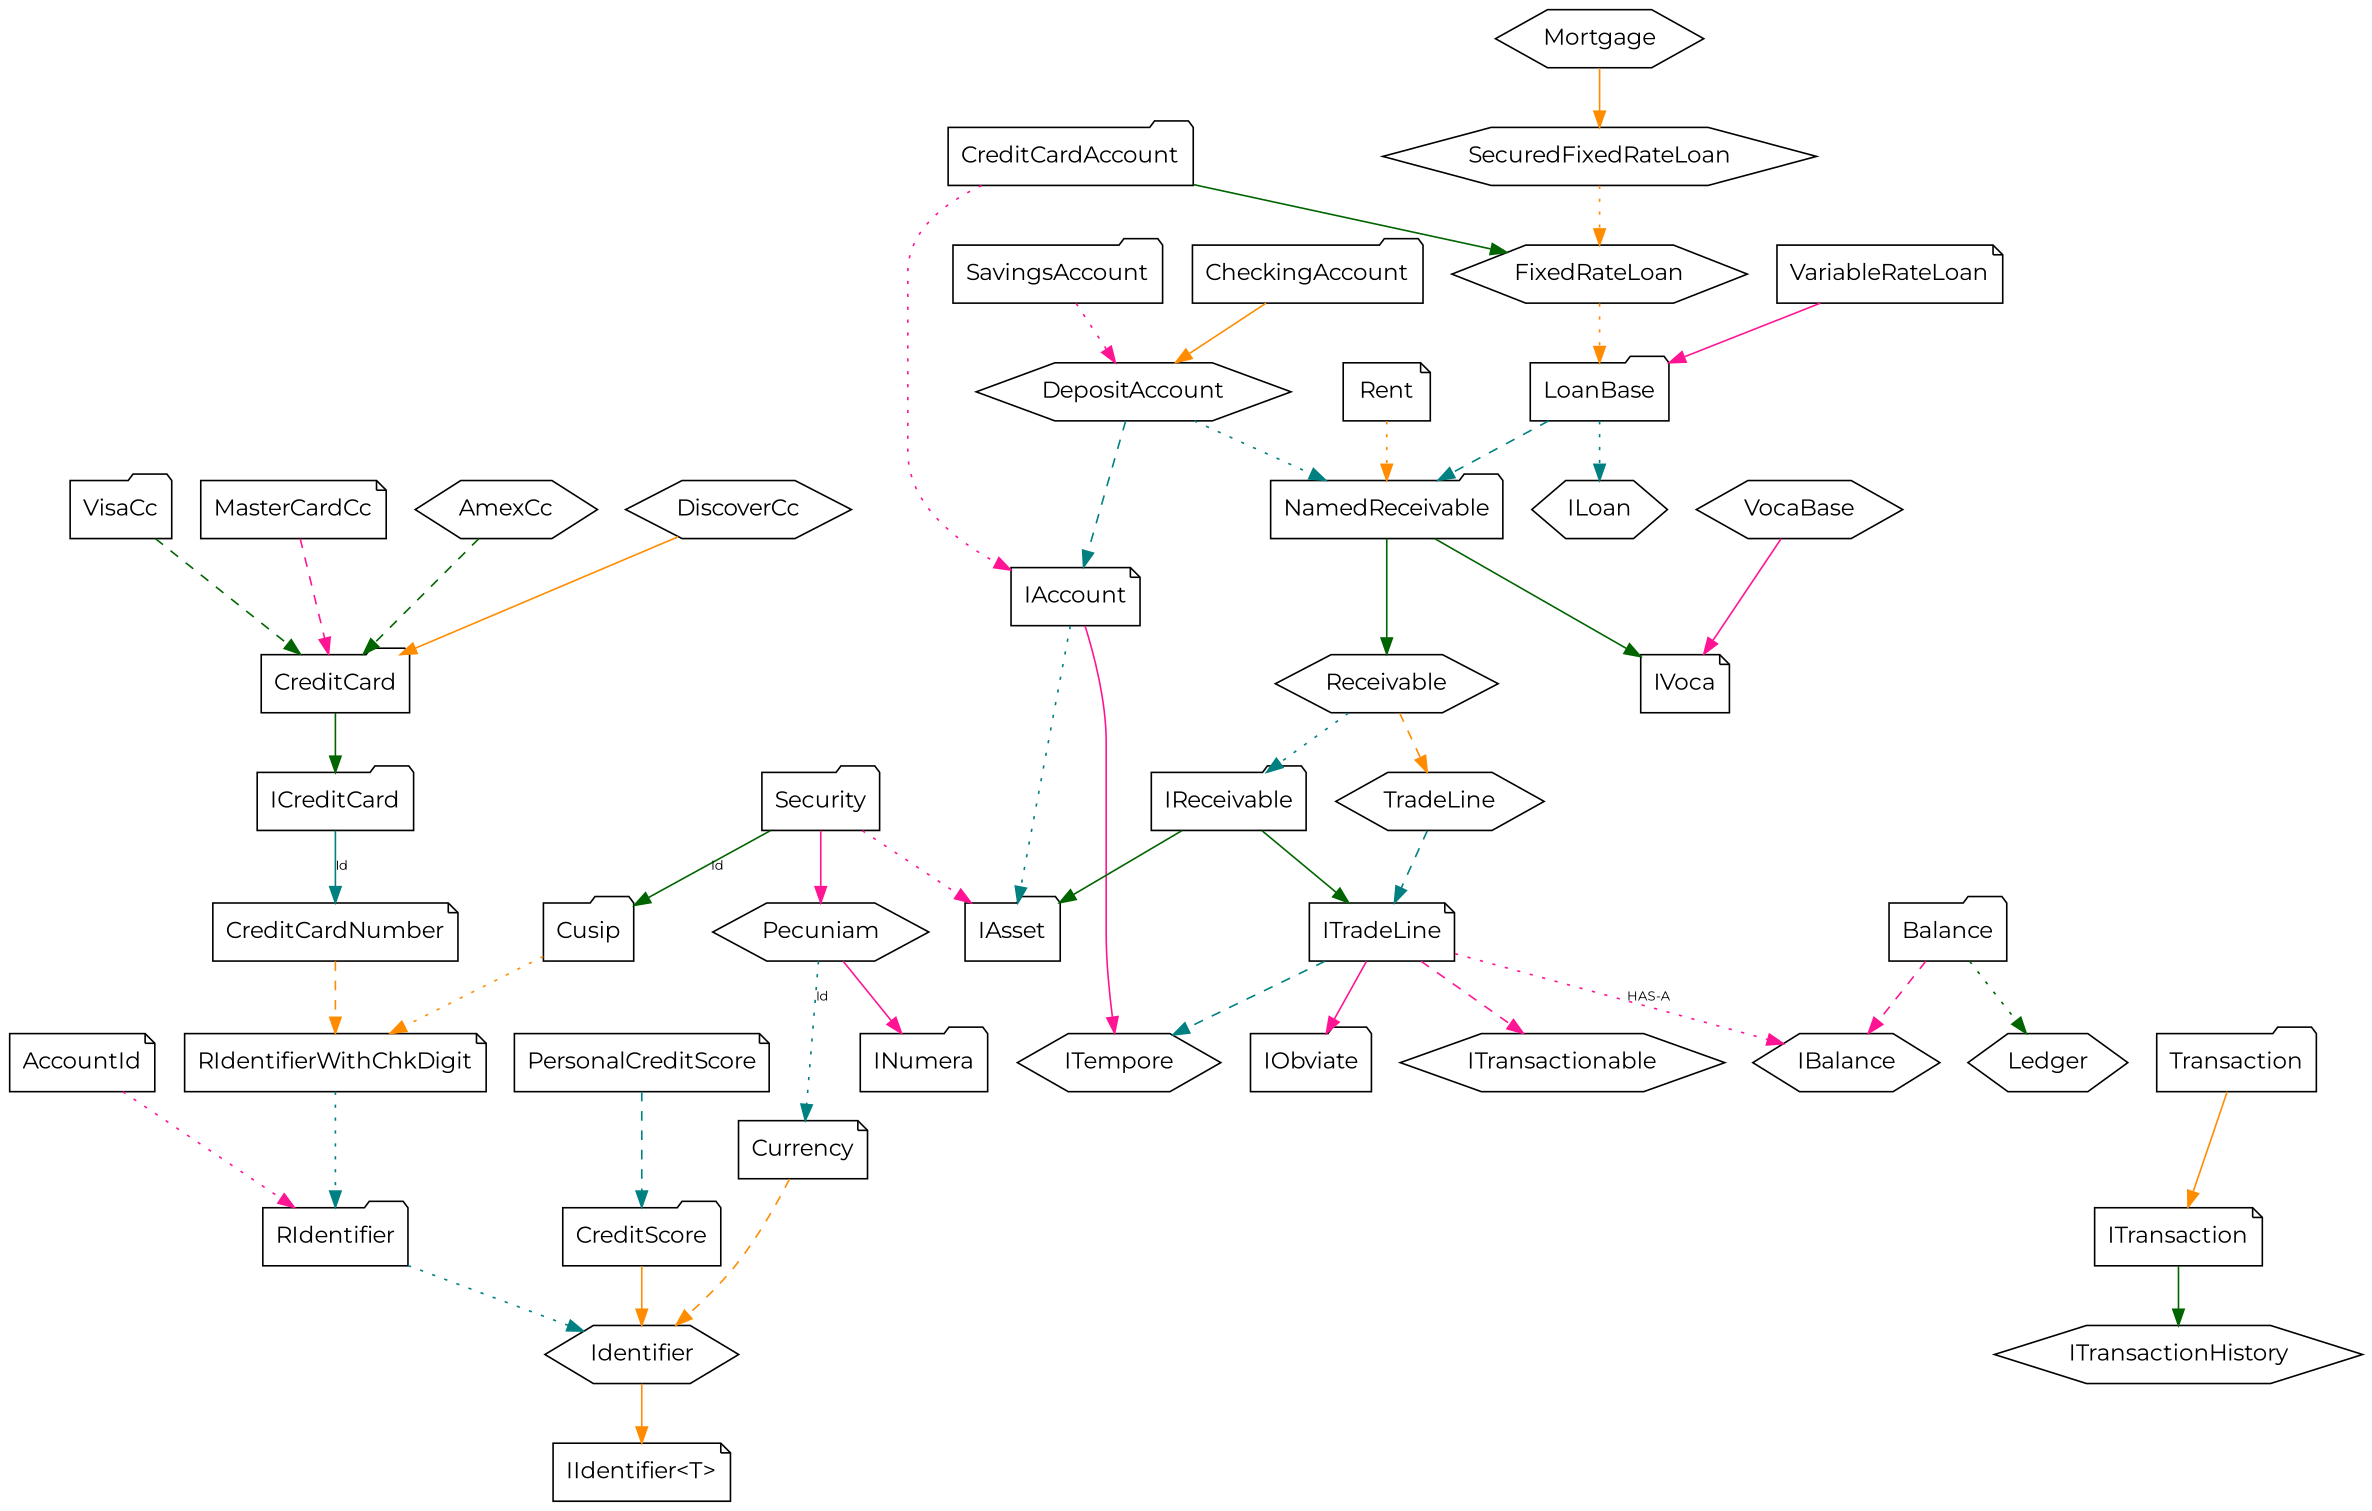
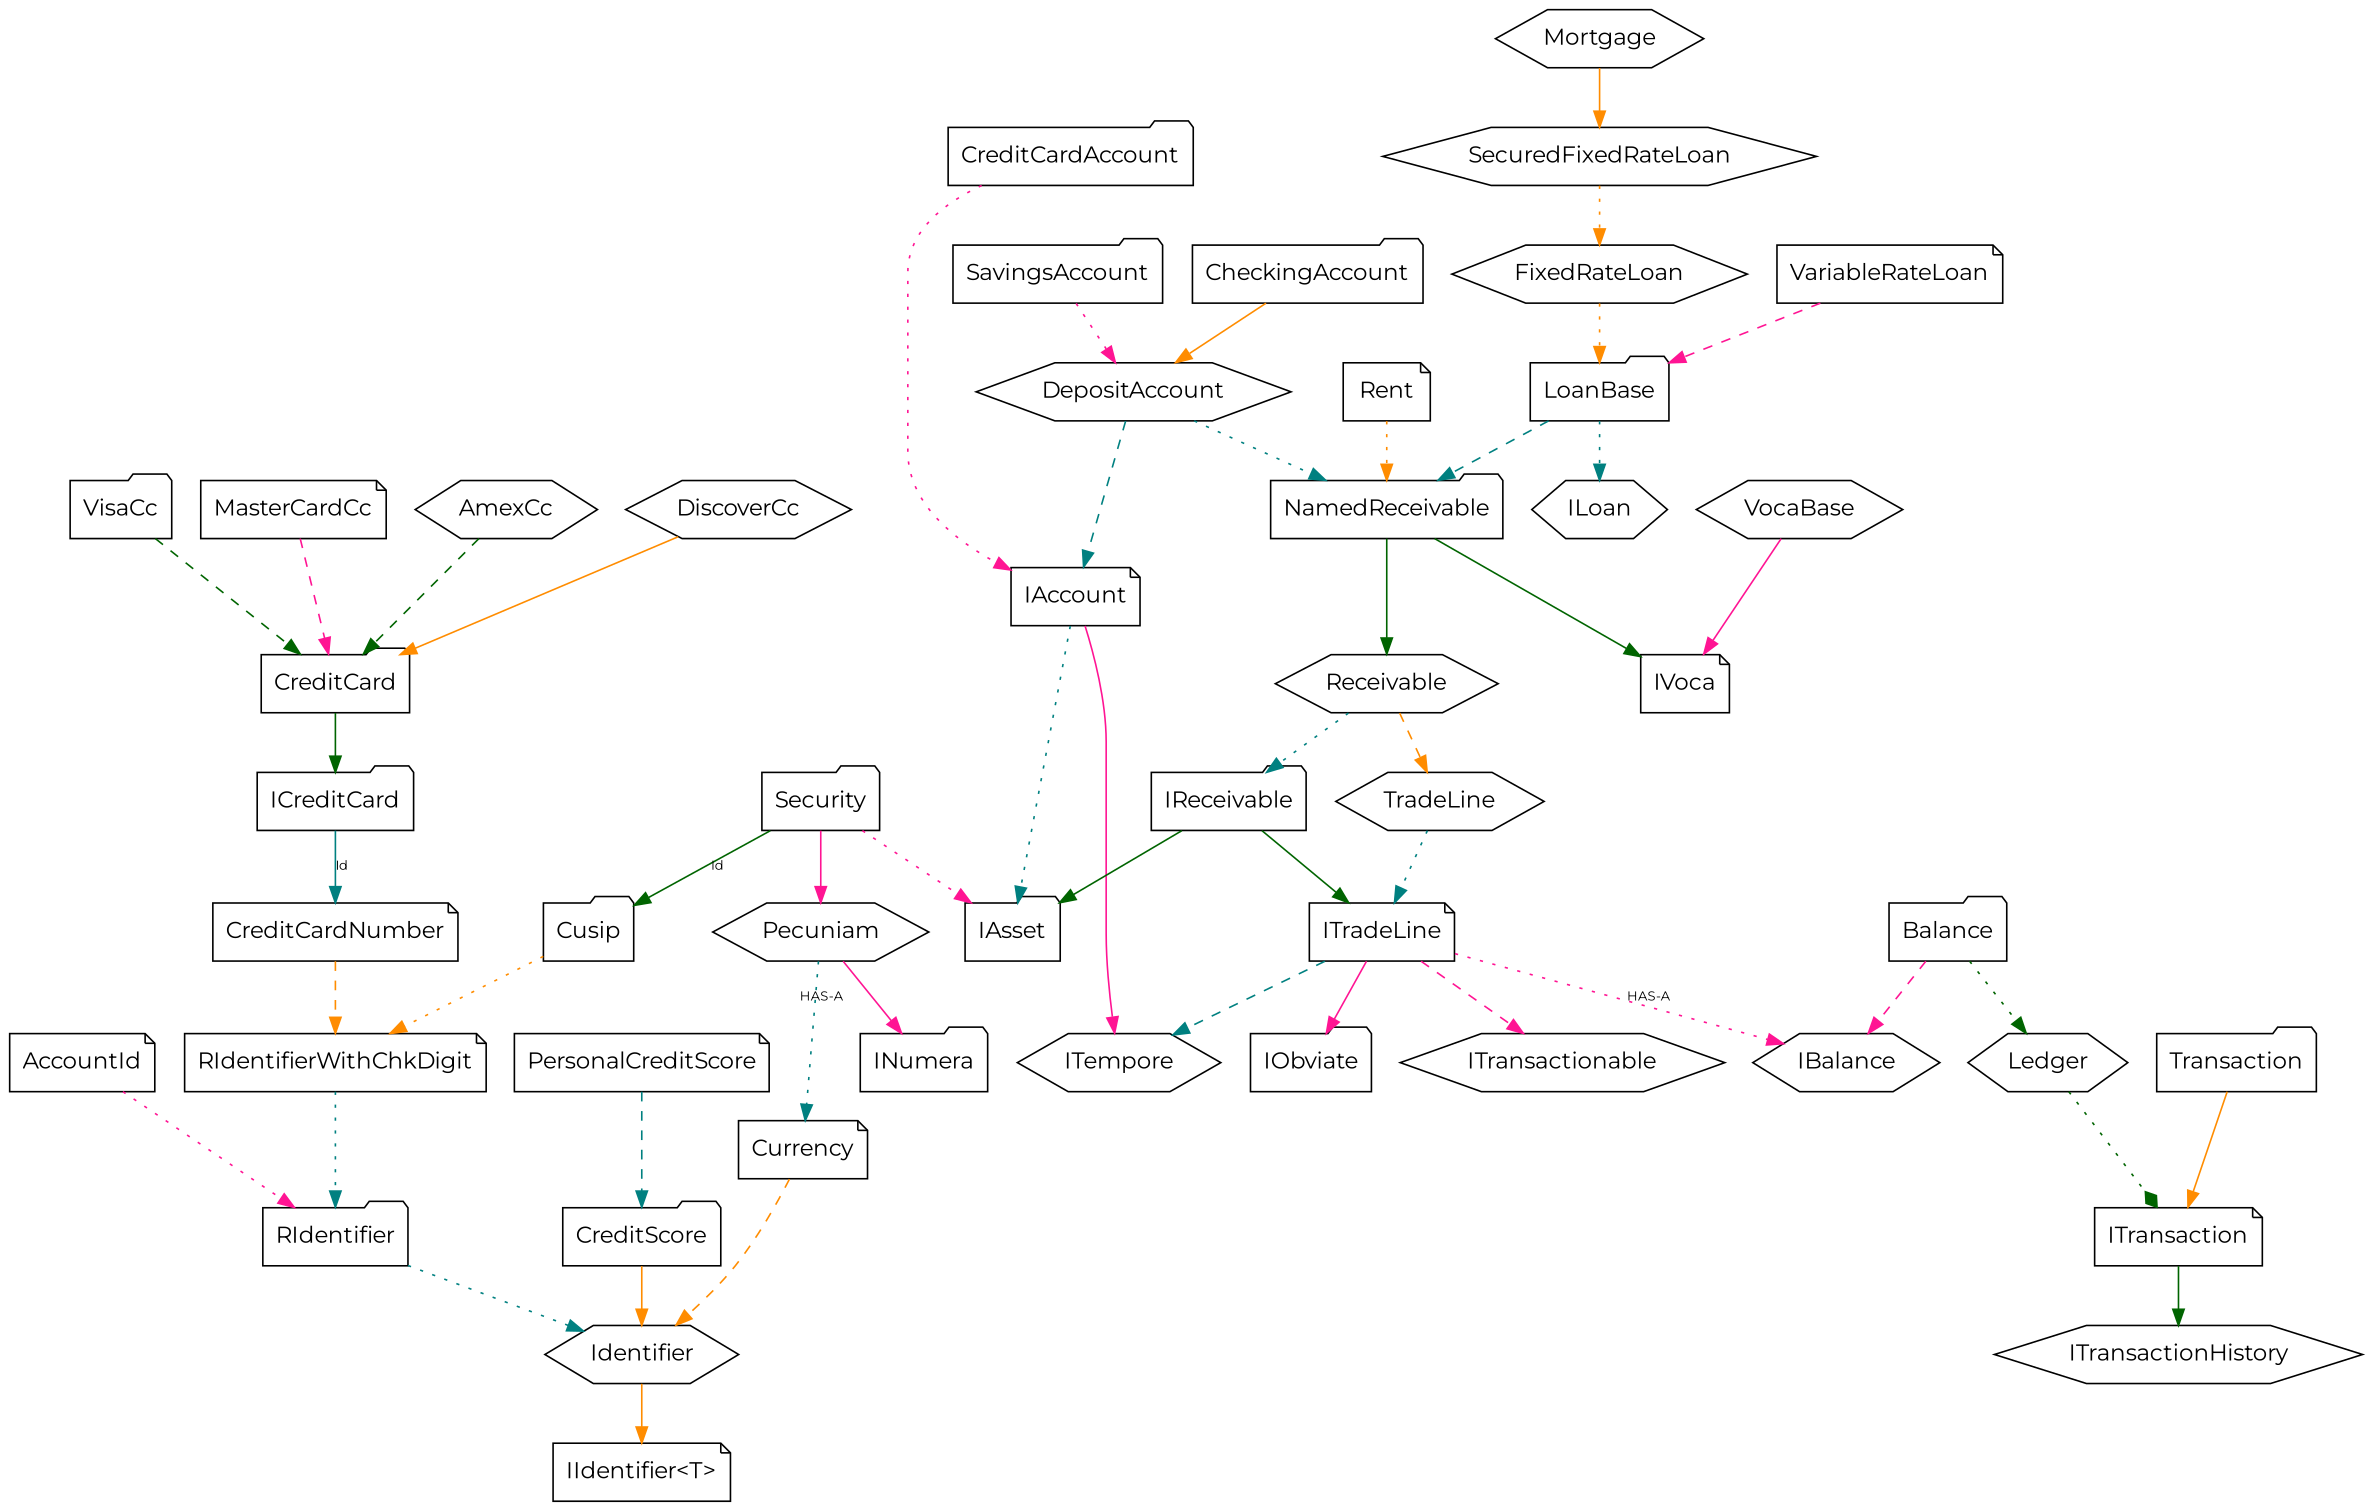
edge "CreditCardAccount" -> "FixedRateLoan": removed
edge "VariableRateLoan" -> "LoanBase": style solid -> dashed
edge "TradeLine" -> "ITradeLine": style dashed -> dotted
edge "Pecuniam" -> "Currency": label "Id" -> "HAS-A"
edge "Ledger" -> "ITransaction": added
